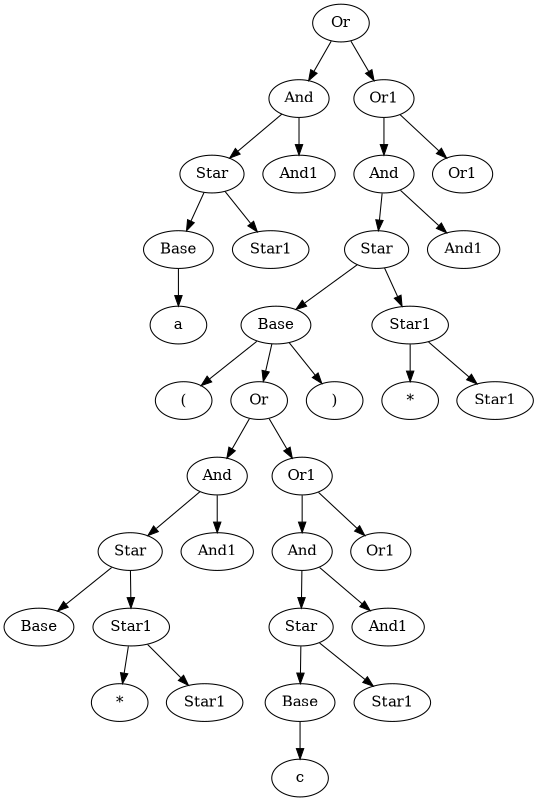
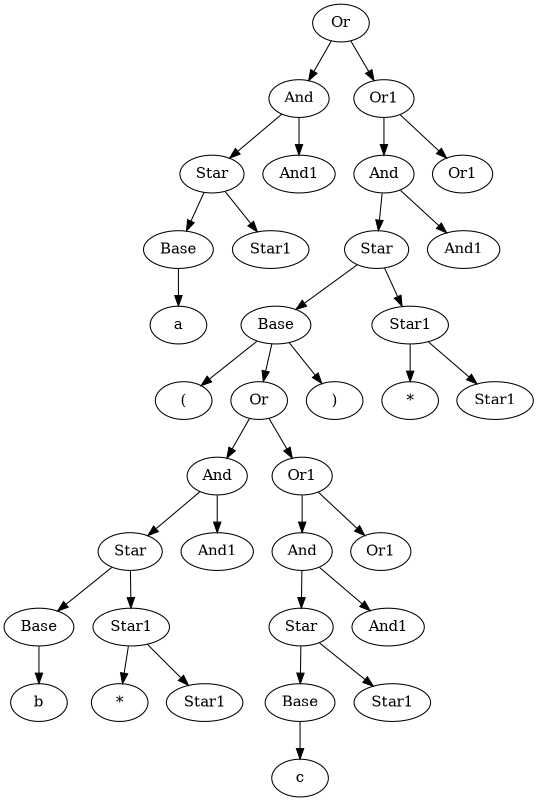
node "b": added
